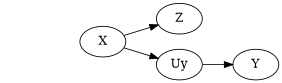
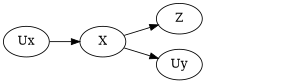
node "Ux": added
node "Y": removed
